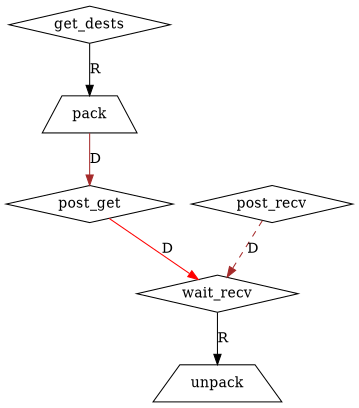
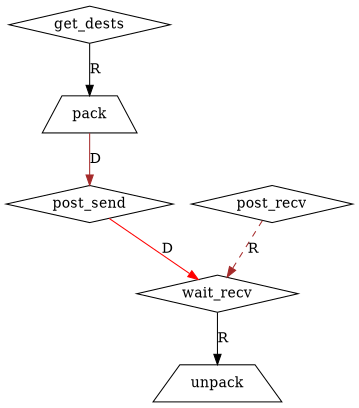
node "post_get": label "post_get" -> "post_send"
edge "post_recv" -> "wait_recv": label "D" -> "R"
